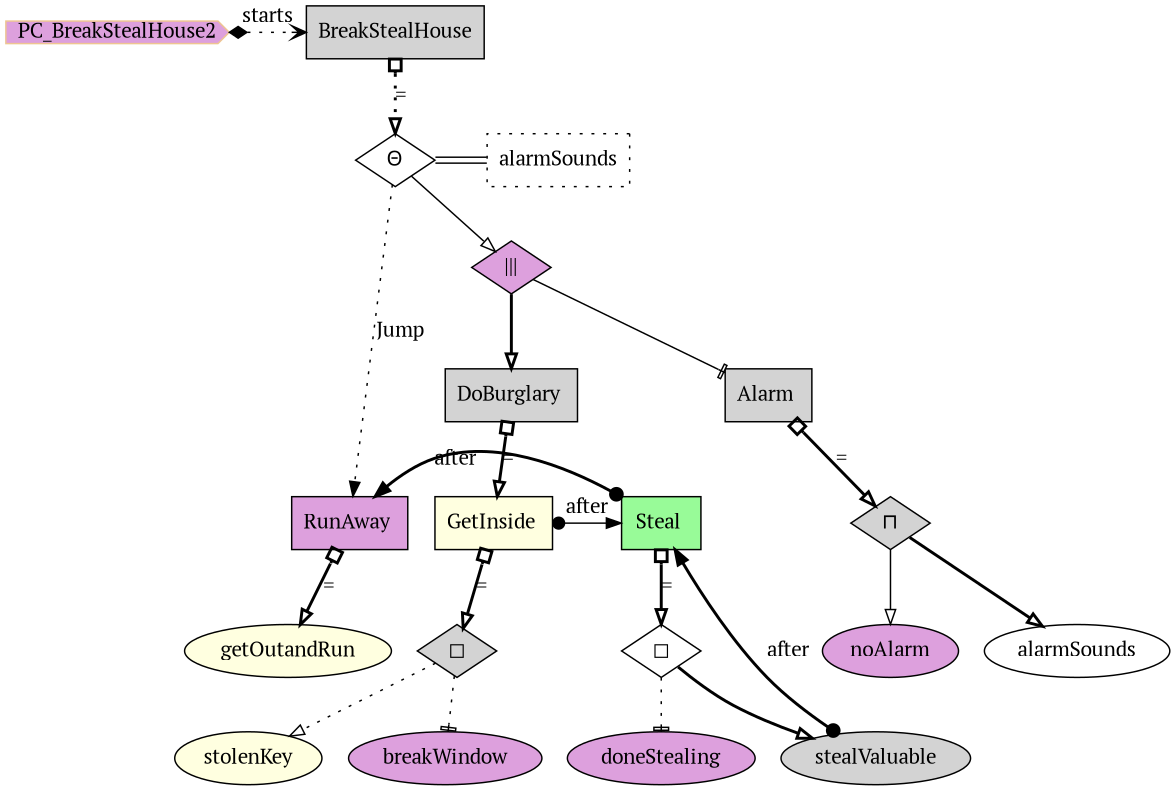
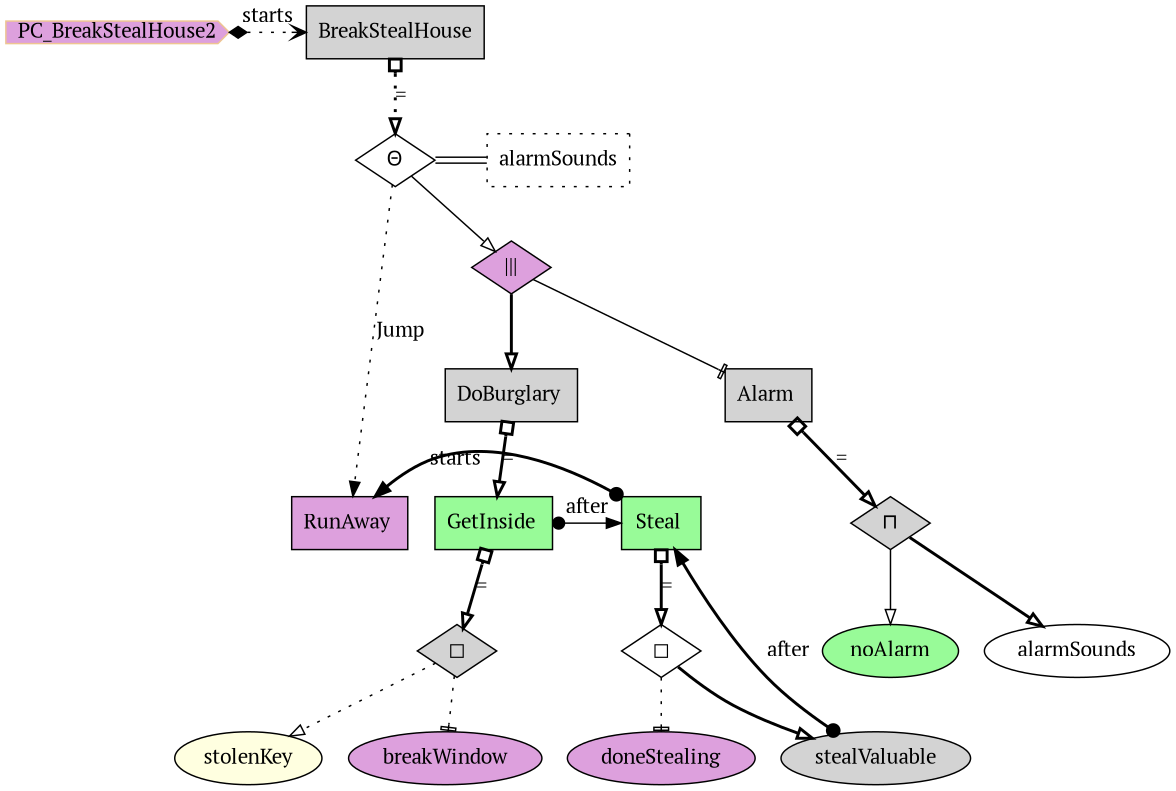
edge "RunAway" -- "Steal": label "after" -> "starts"
node "GetInside": fillcolor lightyellow -> palegreen
node "getOutandRun": removed
node "noAlarm": fillcolor plum -> palegreen
